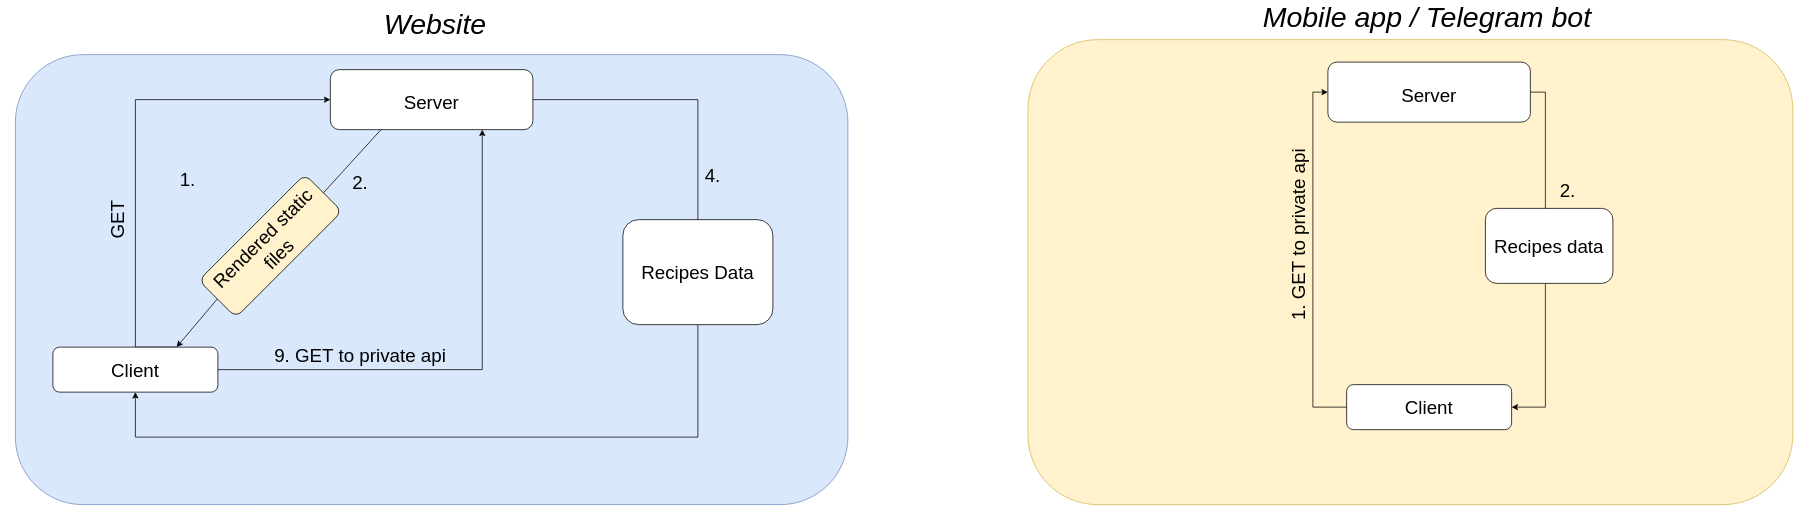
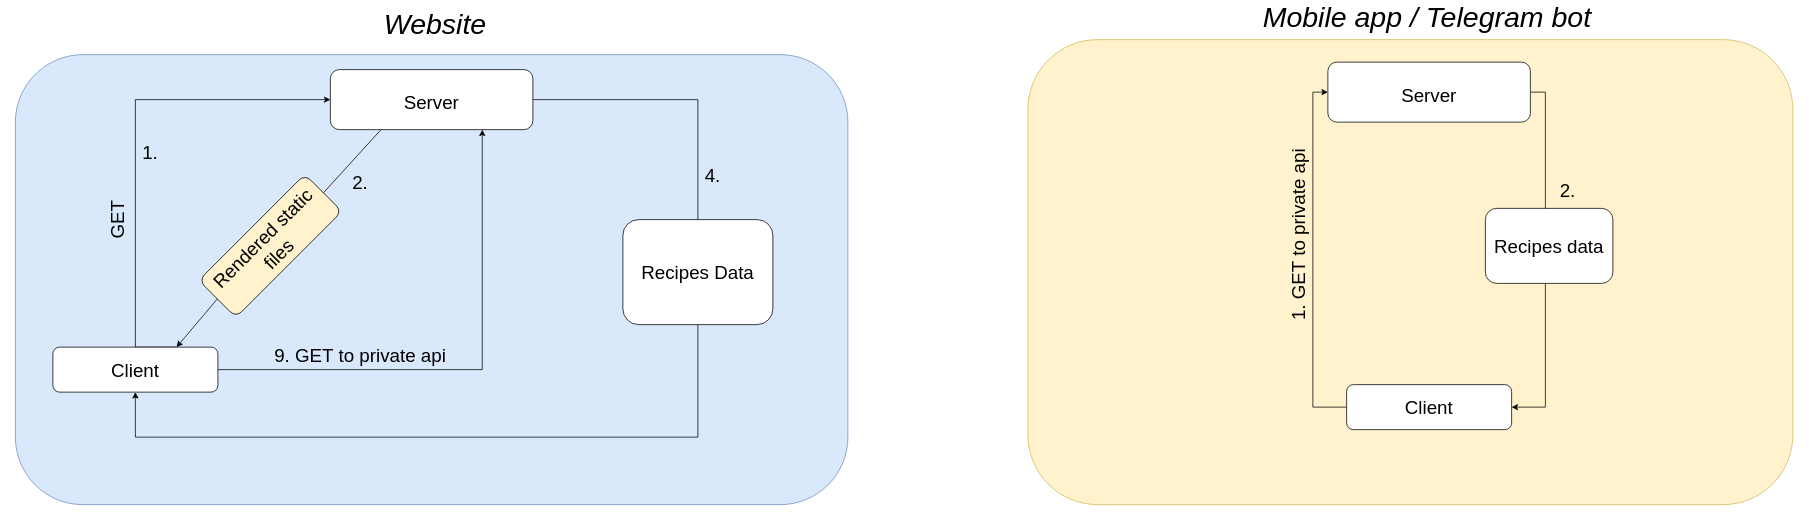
node "1.": moved (188, 178) -> (150, 152)
